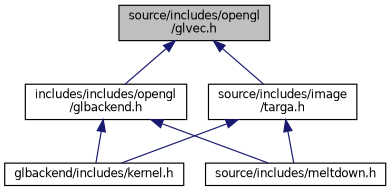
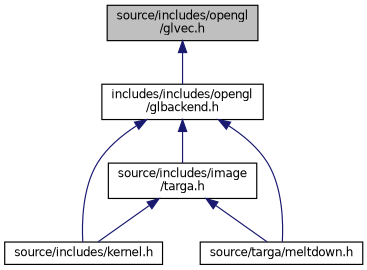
edge "source/includes/image /targa.h" -> "source/includes/opengl /glvec.h": now "source/includes/image /targa.h" -> "includes/includes/opengl /glbackend.h"
node "glbackend/includes/kernel.h": label "glbackend/includes/kernel.h" -> "source/includes/kernel.h"
node "source/includes/meltdown.h": label "source/includes/meltdown.h" -> "source/targa/meltdown.h"
